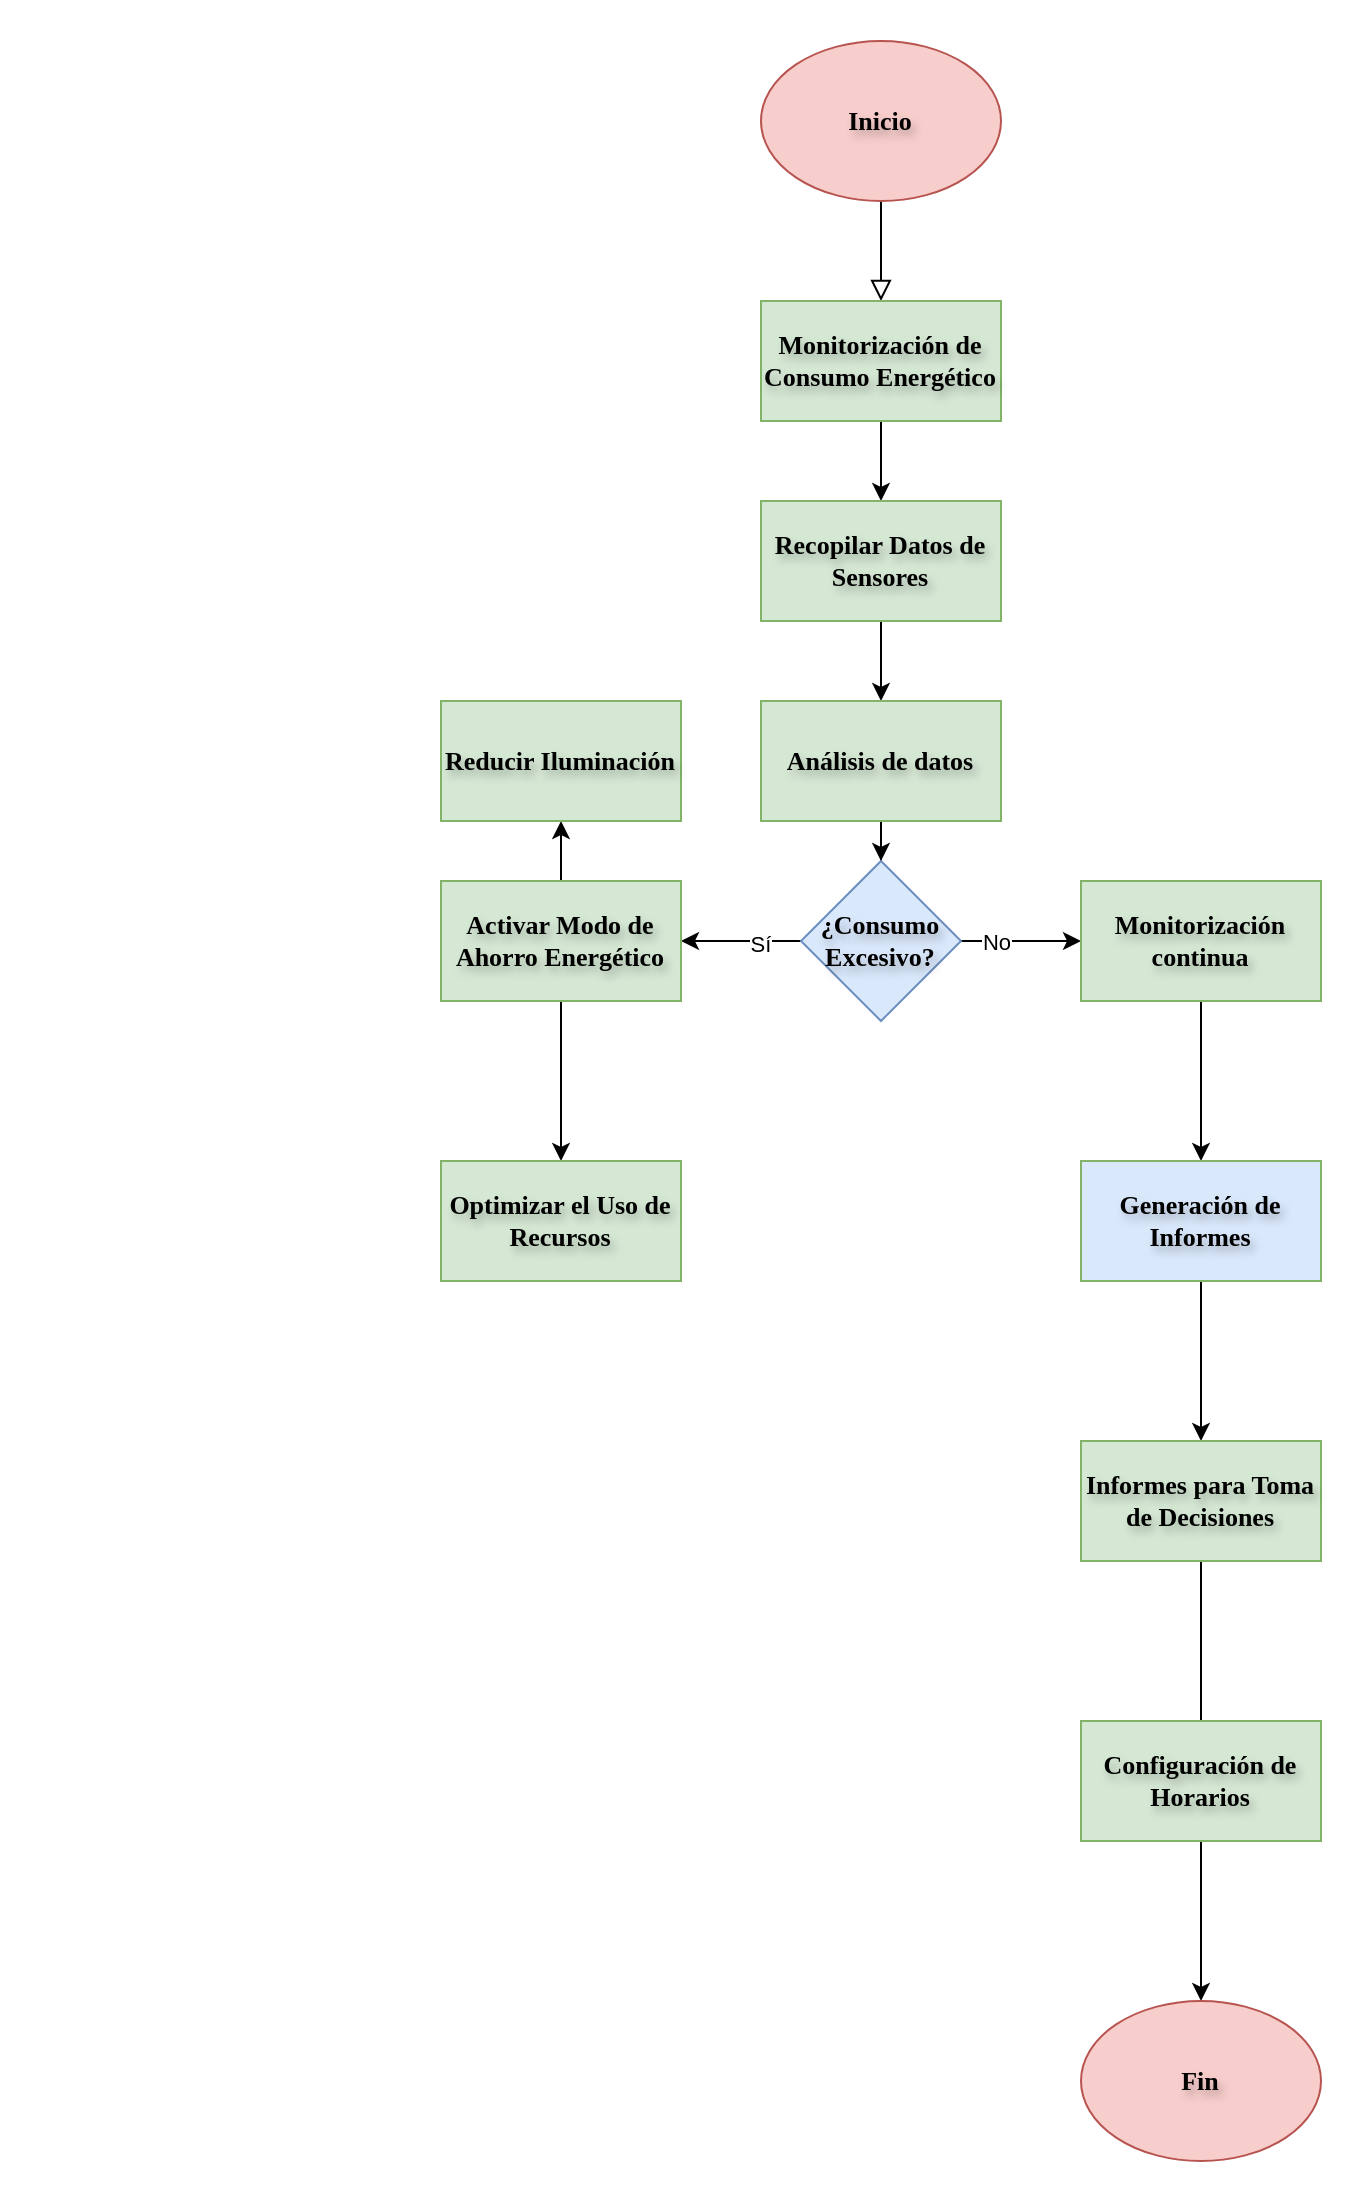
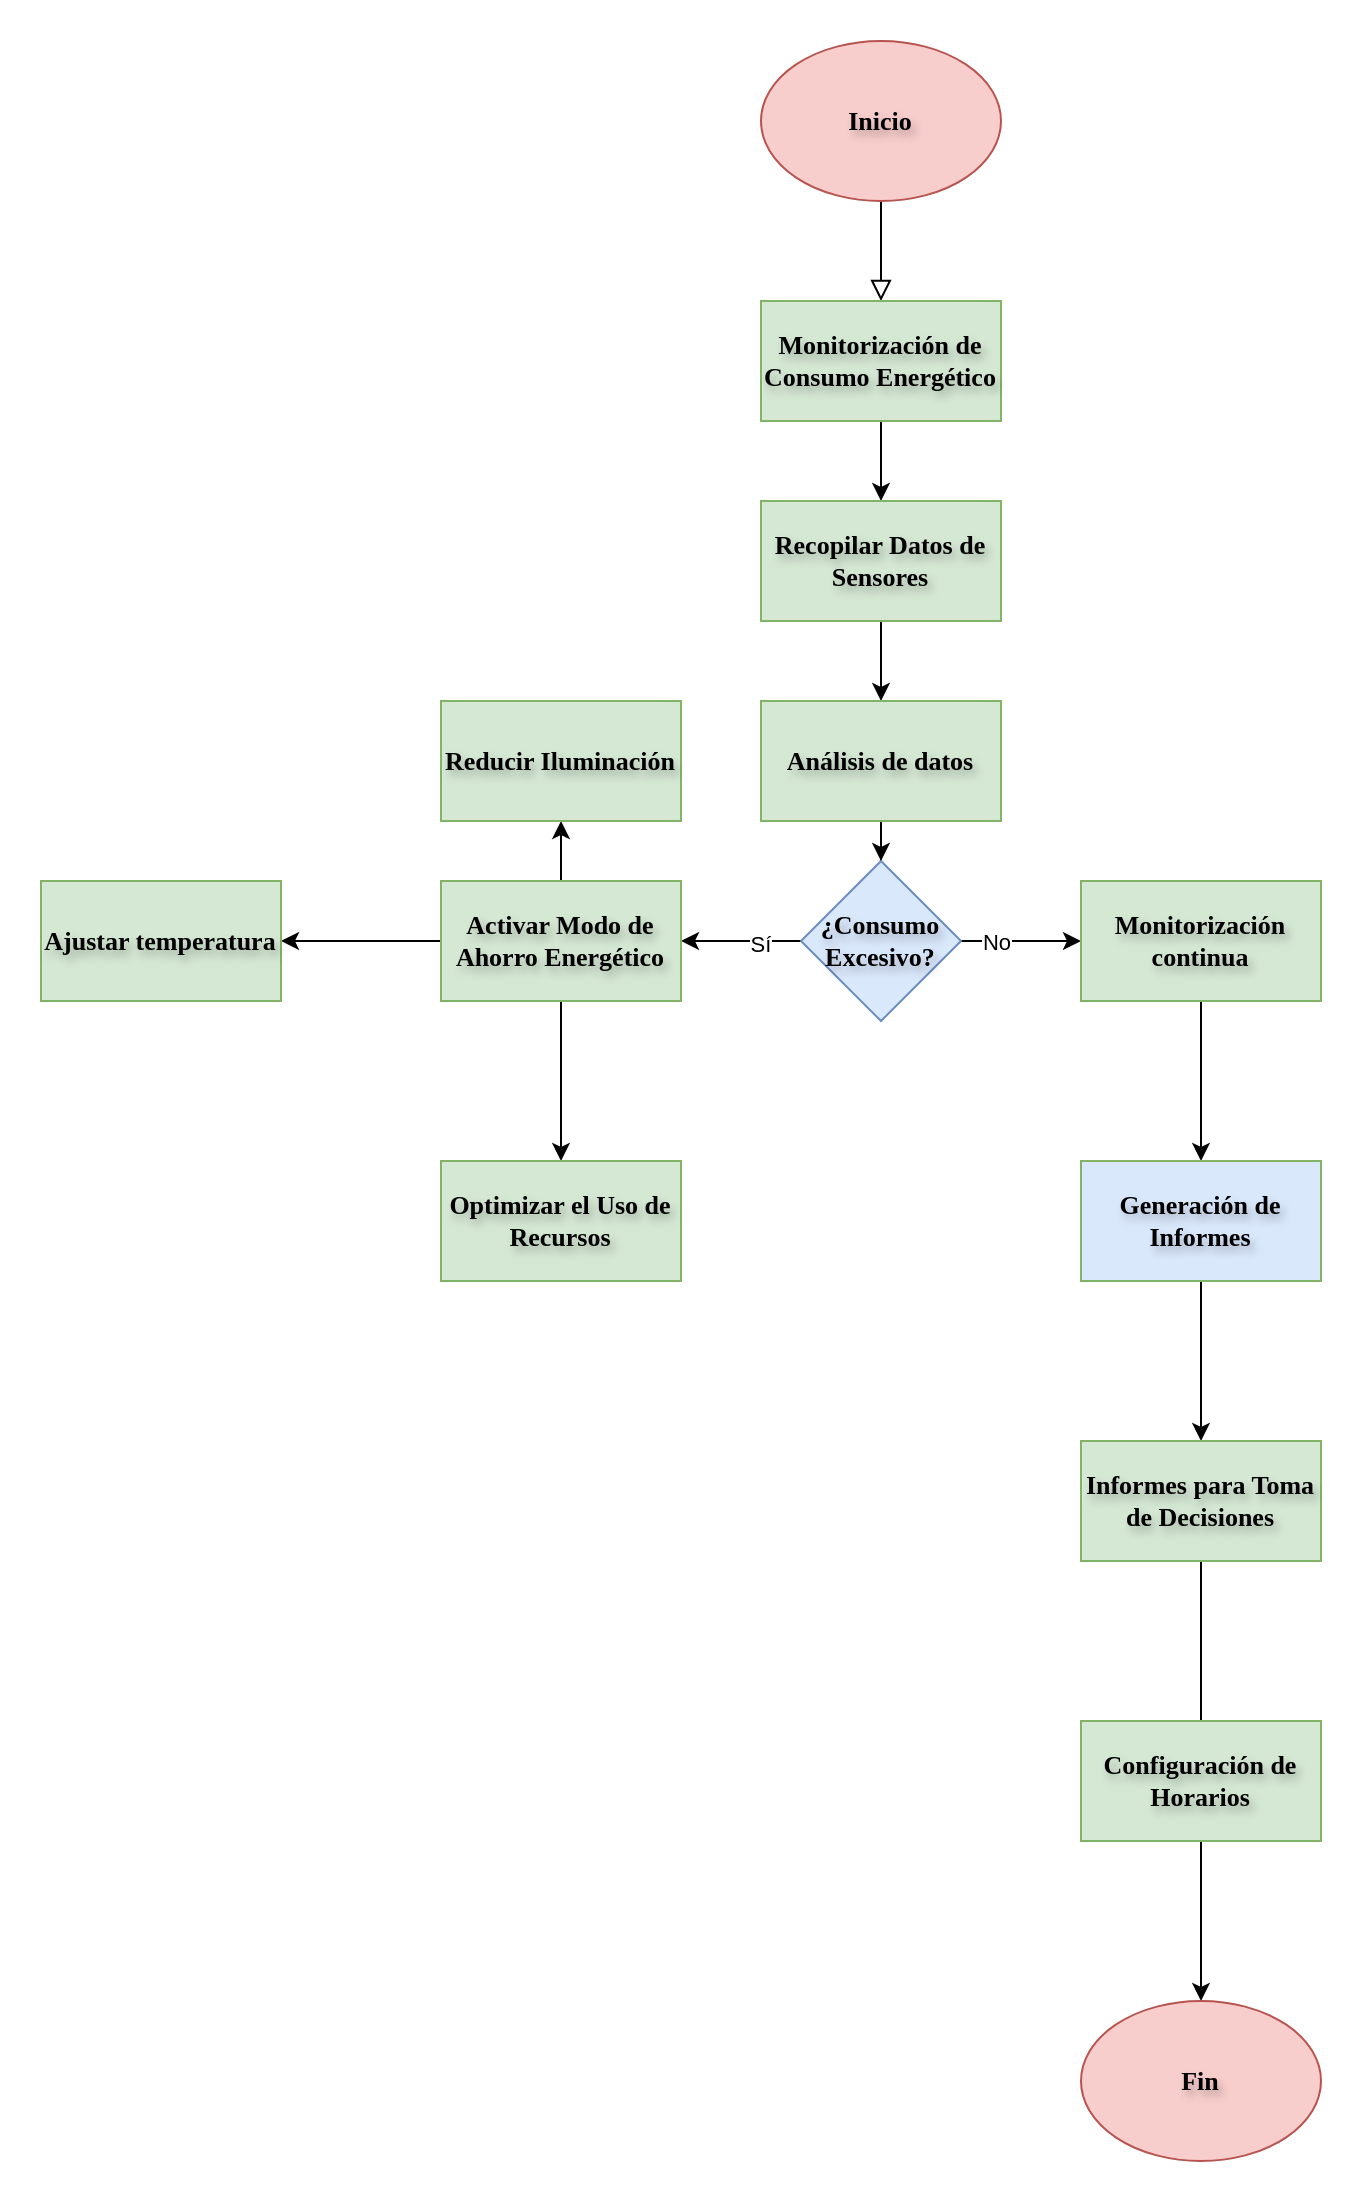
node "Ajustar temperatura": added
edge "Activar Modo de Ahorro Energético" -> "Ajustar temperatura": added
